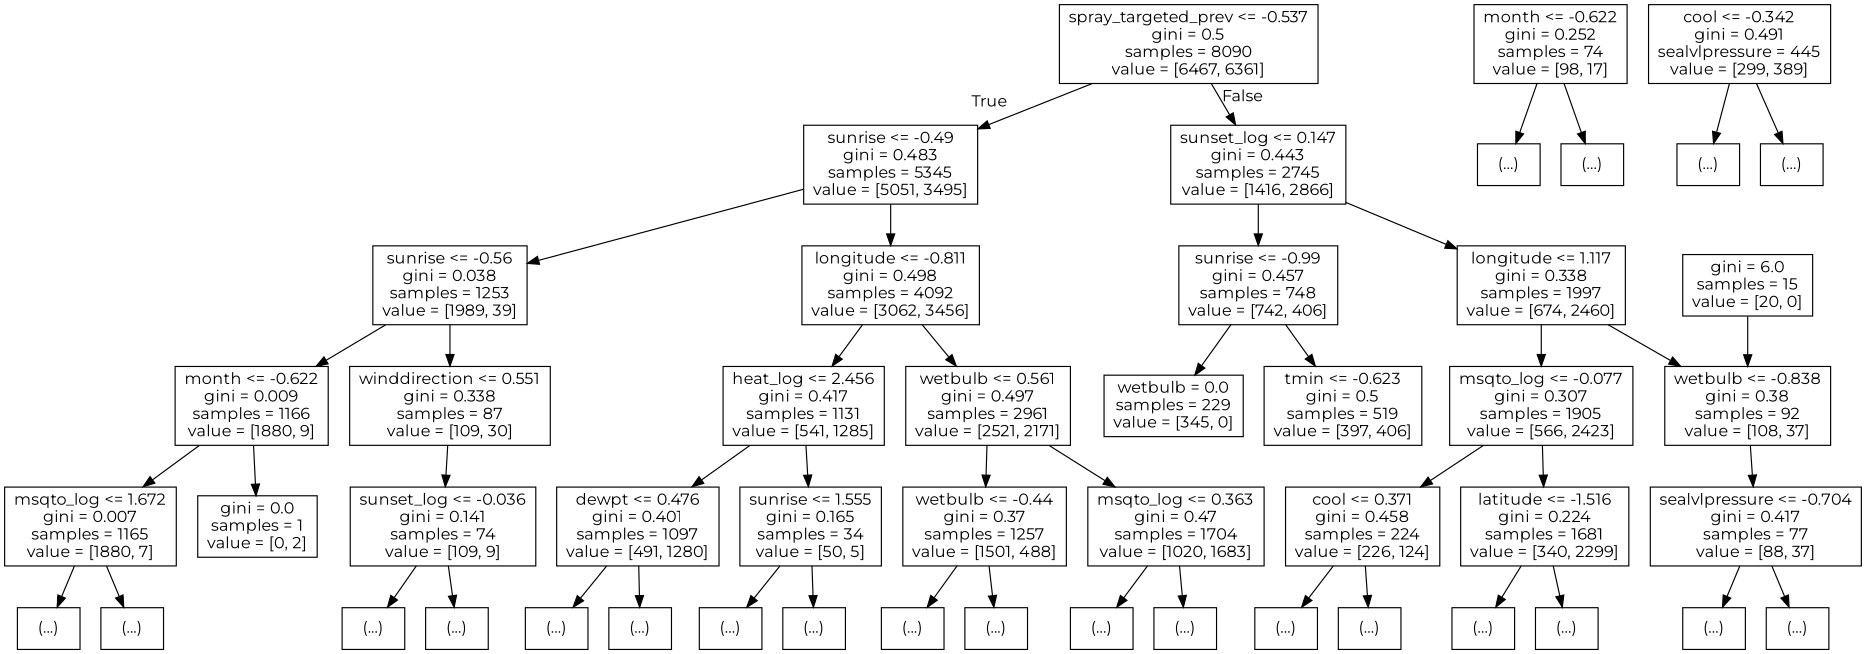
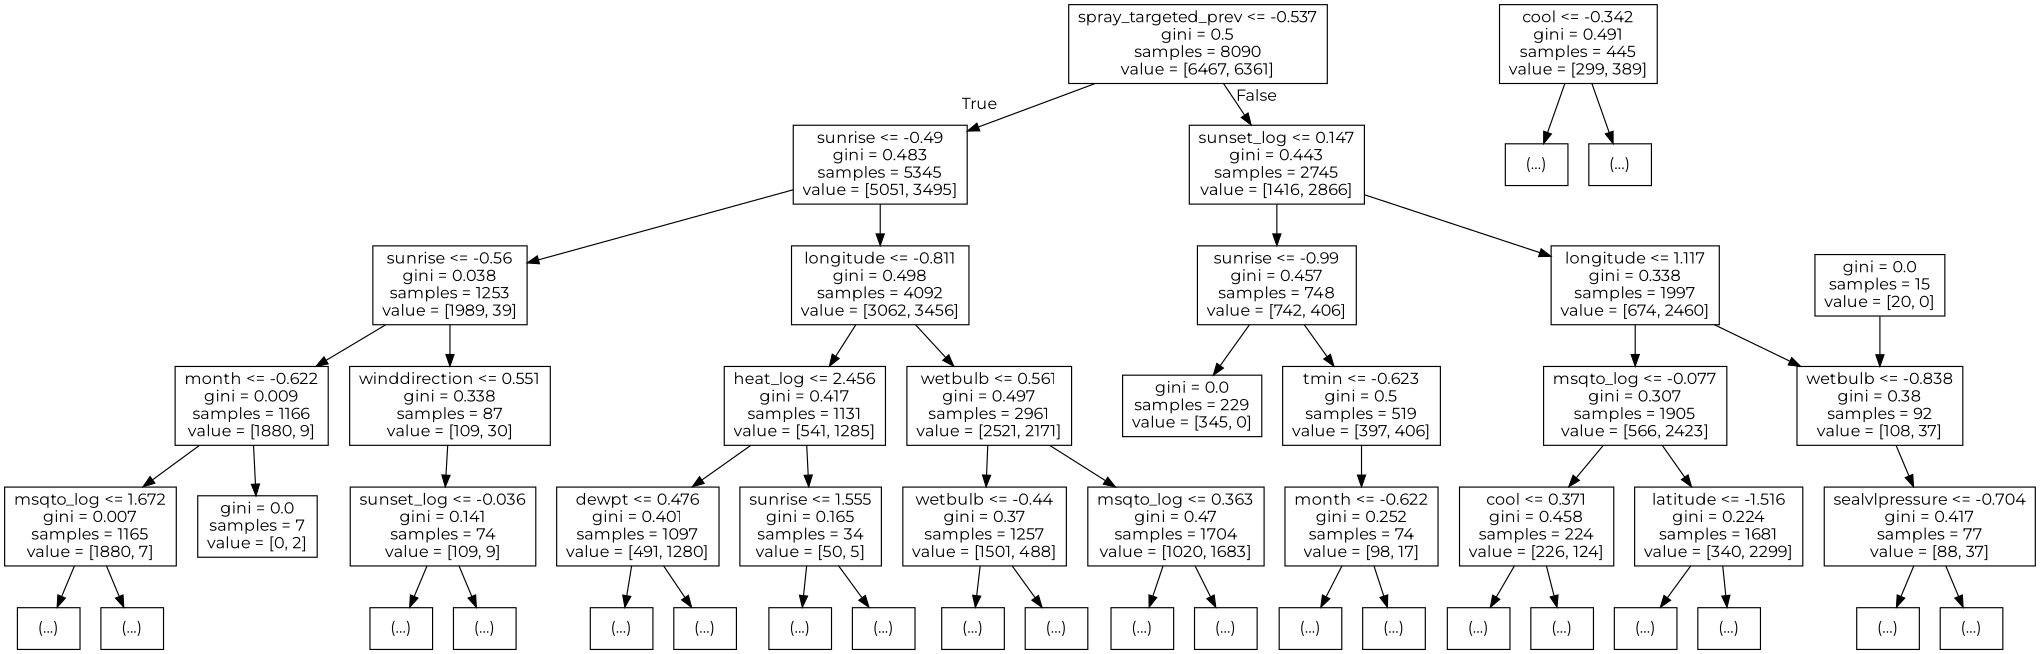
node "cool <= -0.342 gini = 0.491 sealvlpressure = 445 value = [299, 389]": label "cool <= -0.342 gini = 0.491 sealvlpressure = 445 value = [299, 389]" -> "cool <= -0.342 gini = 0.491 samples = 445 value = [299, 389]"
node "gini = 6.0 samples = 15 value = [20, 0]": label "gini = 6.0 samples = 15 value = [20, 0]" -> "gini = 0.0 samples = 15 value = [20, 0]"
node "wetbulb = 0.0 samples = 229 value = [345, 0]": label "wetbulb = 0.0 samples = 229 value = [345, 0]" -> "gini = 0.0 samples = 229 value = [345, 0]"
edge "tmin <= -0.623 gini = 0.5 samples = 519 value = [397, 406]" -> "month <= -0.622 gini = 0.252 samples = 74 value = [98, 17]": added
node "gini = 0.0 samples = 1 value = [0, 2]": label "gini = 0.0 samples = 1 value = [0, 2]" -> "gini = 0.0 samples = 7 value = [0, 2]"
